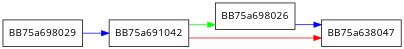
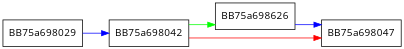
node "BB75a698026": label "BB75a698026" -> "BB75a698626"
node "BB75a691042": label "BB75a691042" -> "BB75a698042"
node "BB75a638047": label "BB75a638047" -> "BB75a698047"
